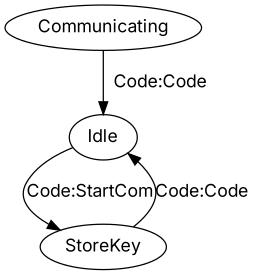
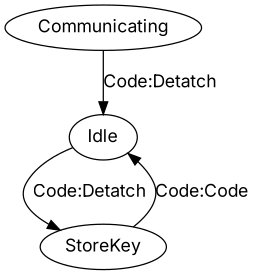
edge "Communicating" -> "Idle": label "Code:Code" -> "Code:Detatch"
edge "Idle" -> "StoreKey": label "Code:StartCom" -> "Code:Detatch"
